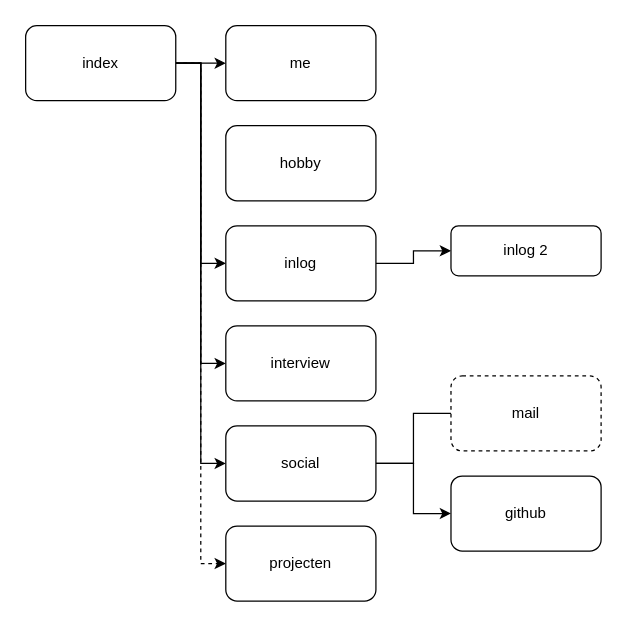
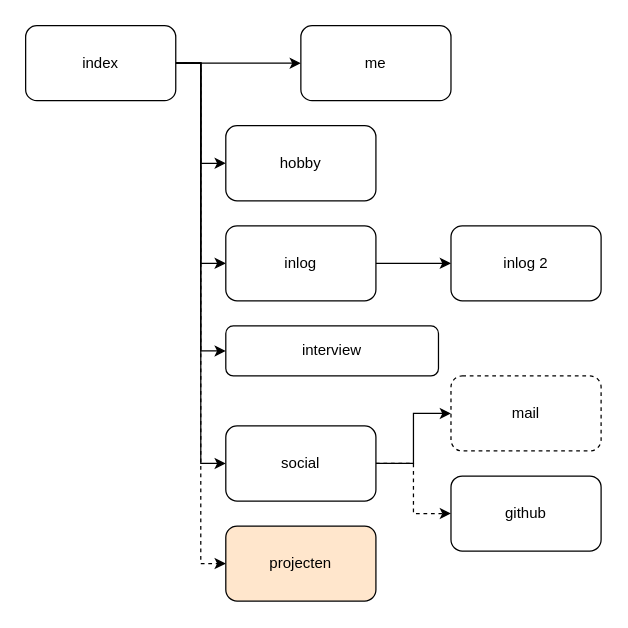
node "me": moved (301, 63) -> (376, 63)
edge "index" -> "hobby": added
node "inlog 2": size 150x50 -> 150x75
node "interview": size 150x75 -> 213x50
edge "mail" -- "social": arrowhead none -> classic
edge "social" -> "github": style solid -> dashed
node "projecten": fillcolor #ffffff -> #ffe6cc
